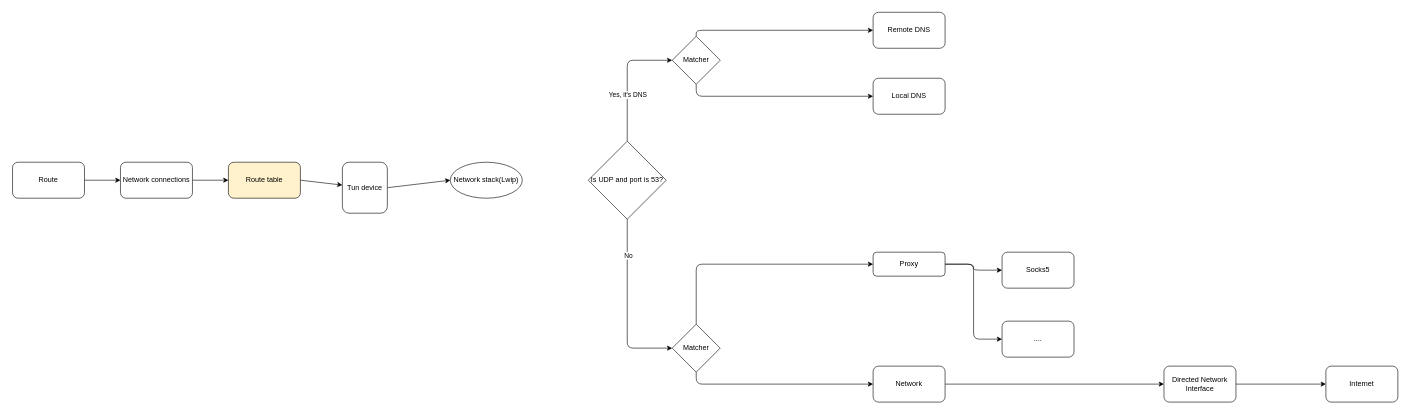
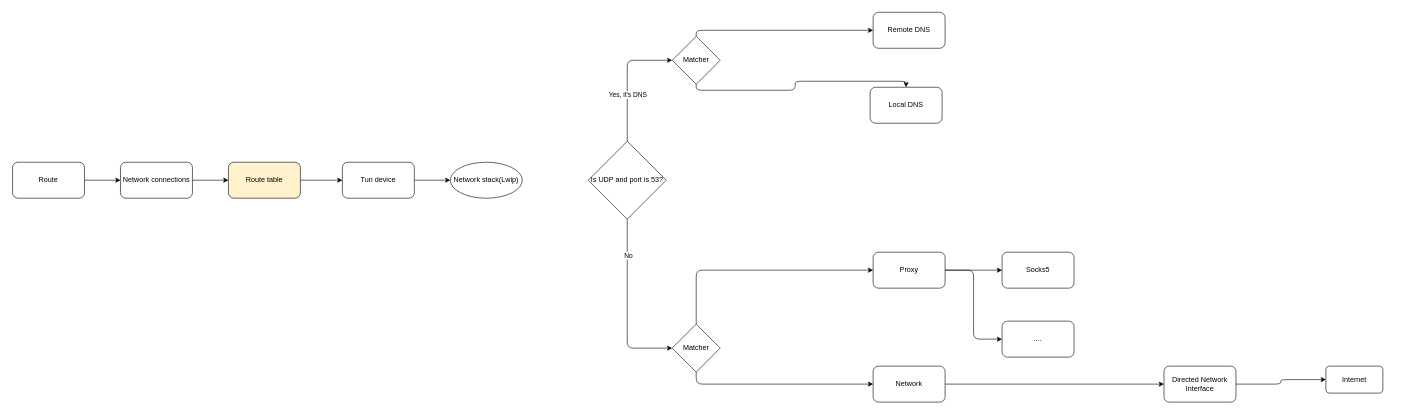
node "Local DNS": moved (909, 96) -> (906, 105)
node "Tun device": size 45x51 -> 72x36
node "Proxy": size 72x24 -> 72x36
node "Internet": size 72x36 -> 57x27
